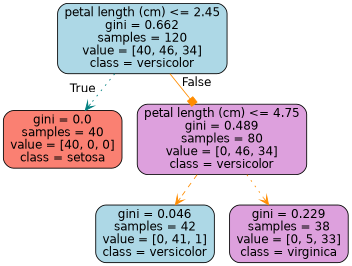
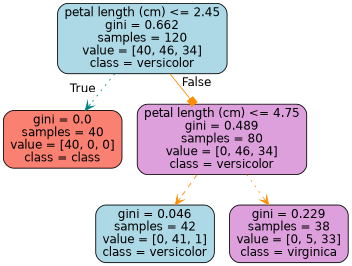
node "gini = 0.0 samples = 40 value = [40, 0, 0] class = setosa": label "gini = 0.0 samples = 40 value = [40, 0, 0] class = setosa" -> "gini = 0.0 samples = 40 value = [40, 0, 0] class = class"
